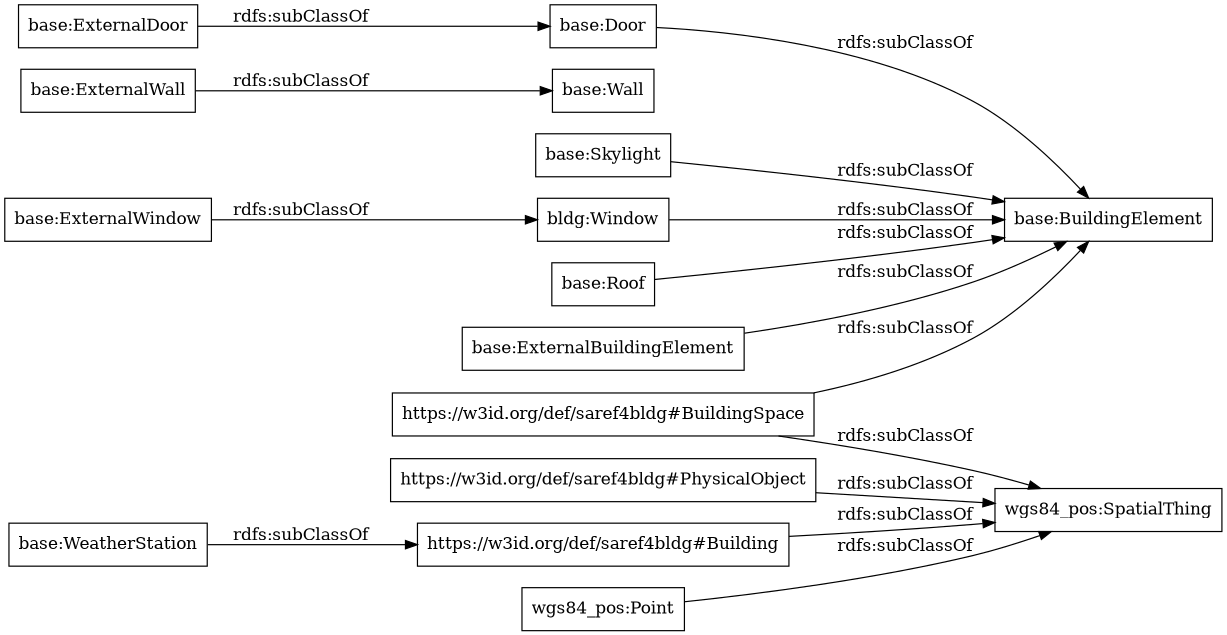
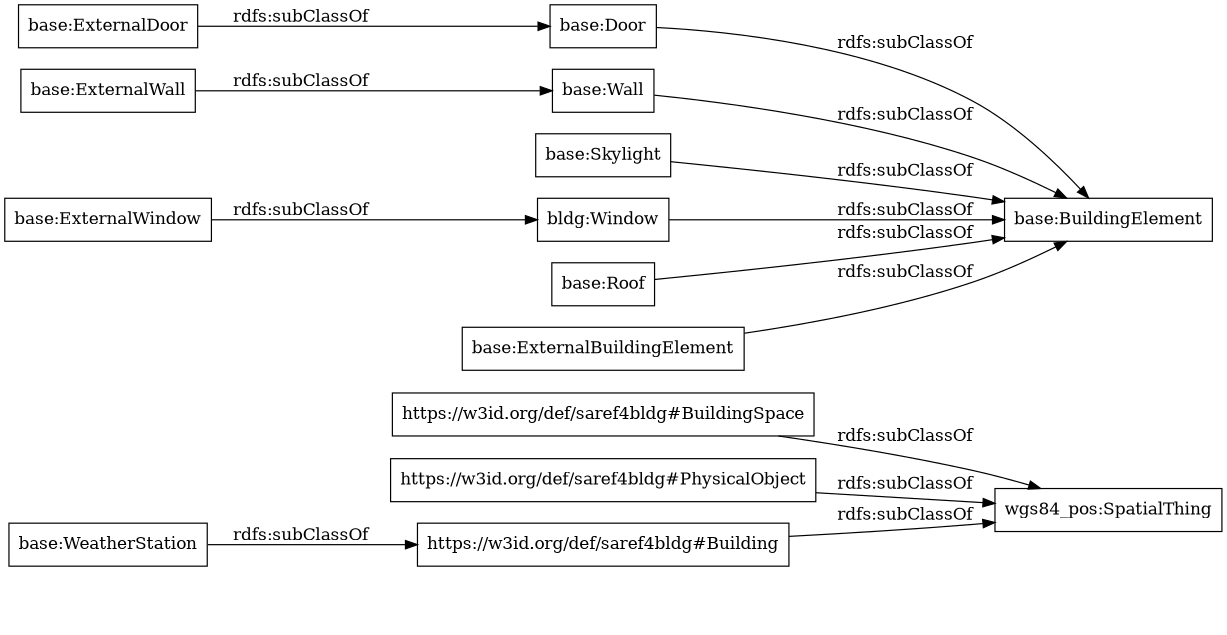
edge "https://w3id.org/def/saref4bldg#BuildingSpace" -> "base:BuildingElement": now "base:Wall" -> "base:BuildingElement"
node "wgs84_pos:Point": removed
